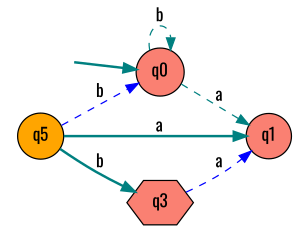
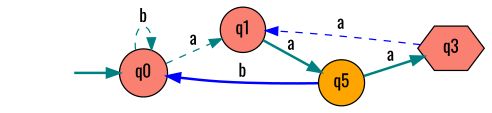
edge "q5" -> "q0": style dashed -> bold
edge "q5" -> "q1": reversed
edge "q5" -> "q3": label "b" -> "a"
